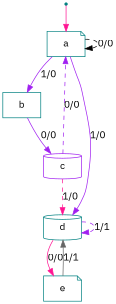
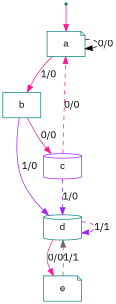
edge "a" -> "b": color purple -> deeppink
edge "c" -> "a": color purple -> deeppink
edge "a" -> "d": now "b" -> "d"
edge "b" -> "c": color purple -> deeppink
edge "c" -> "d": color deeppink -> purple
edge "e" -> "d": style solid -> dashed
